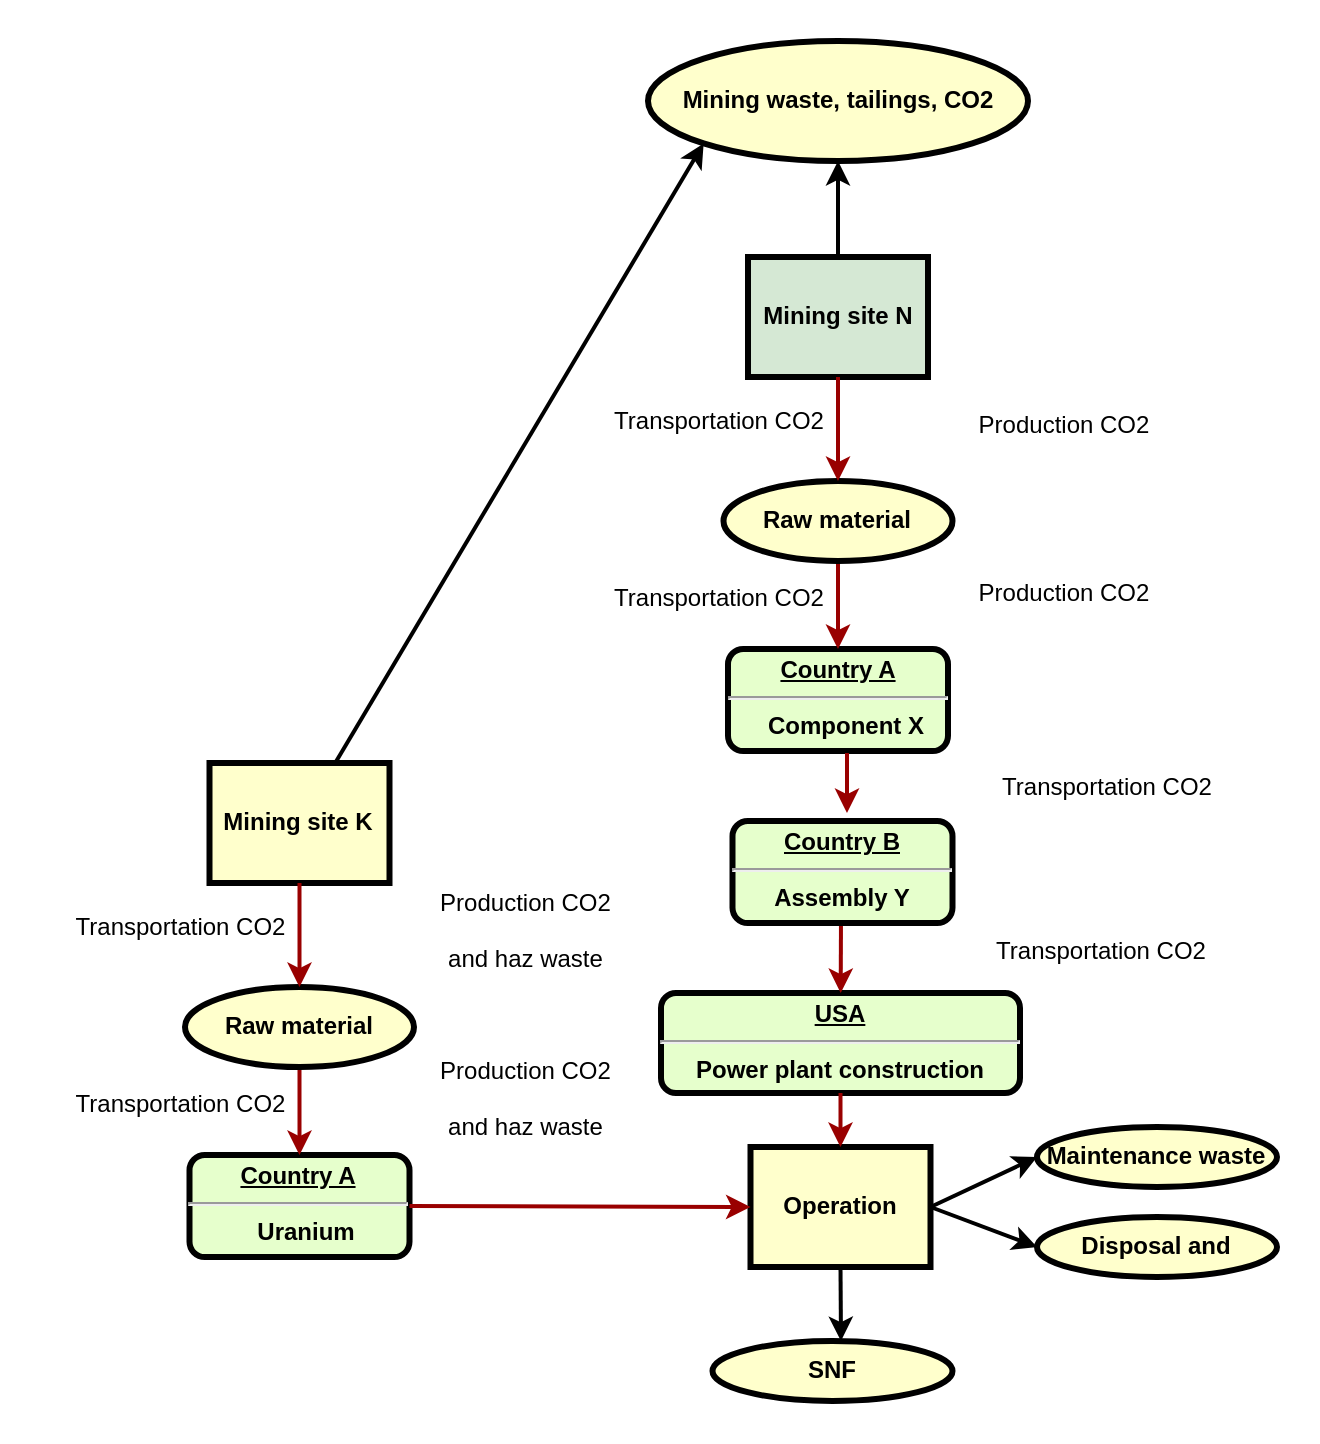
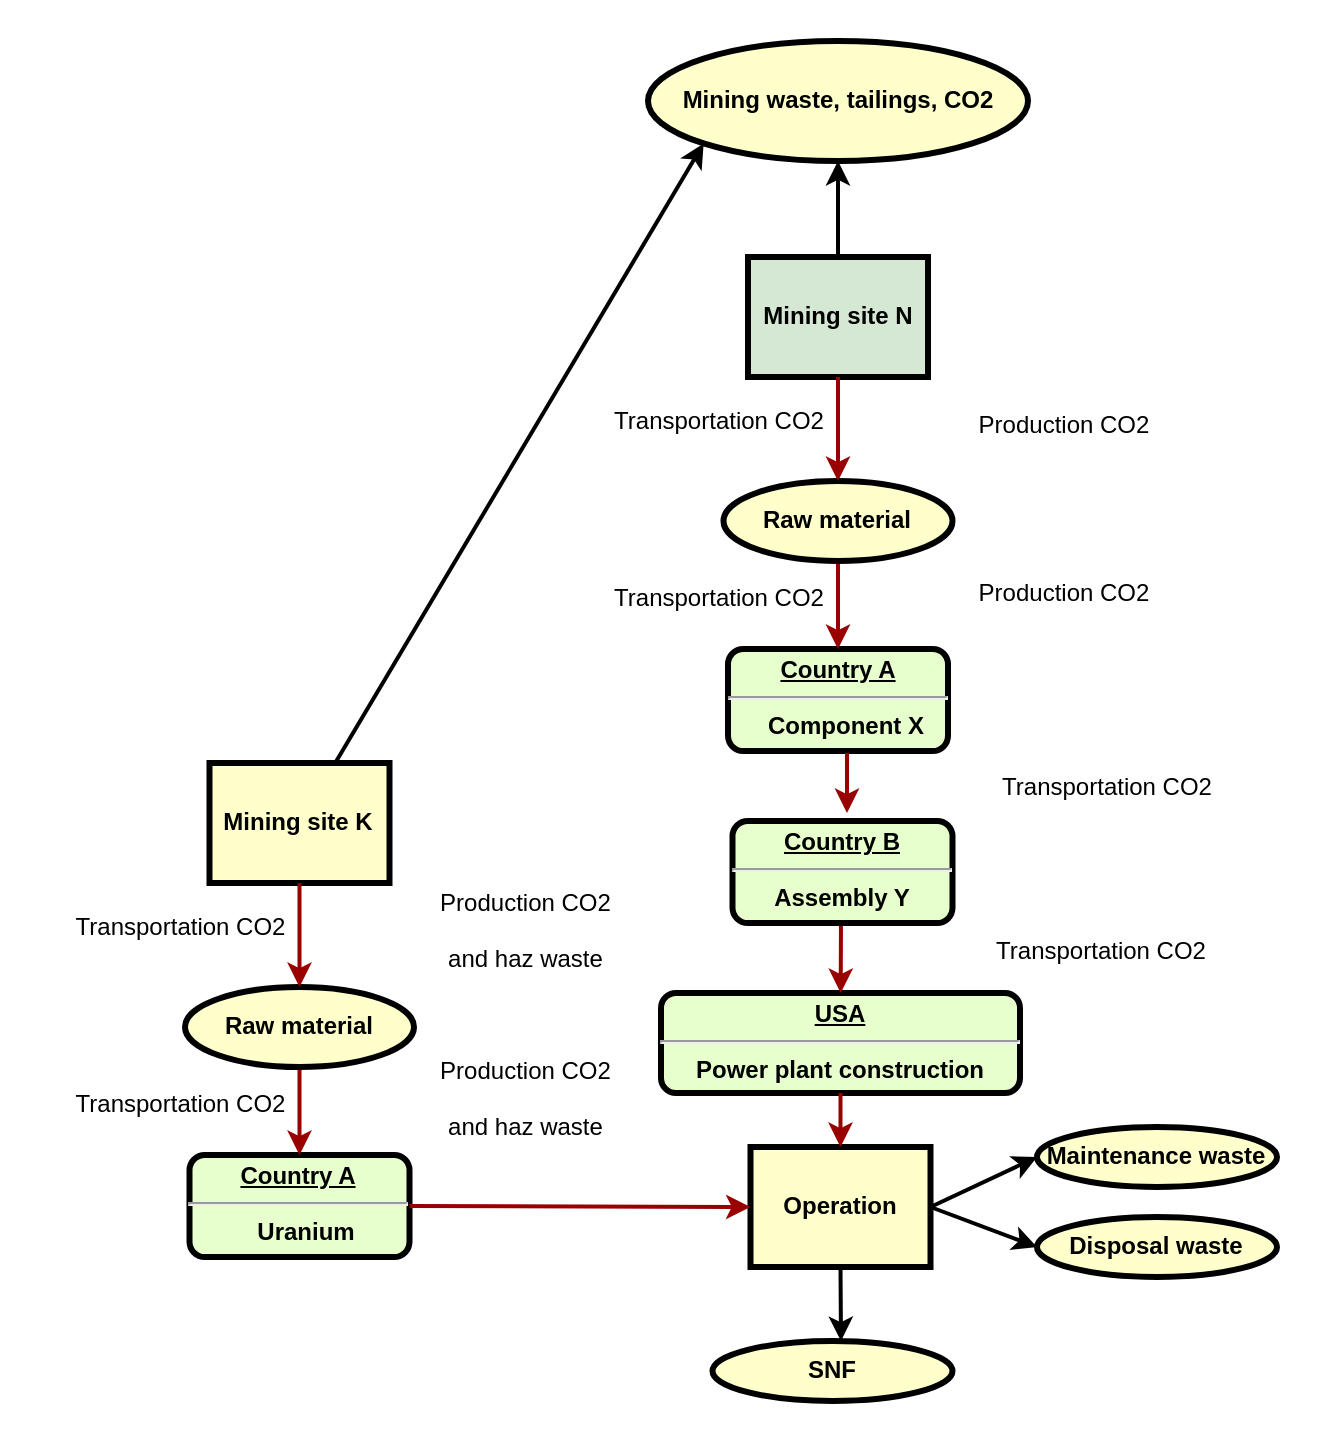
node "Disposal and": label "Disposal and" -> "Disposal waste"
